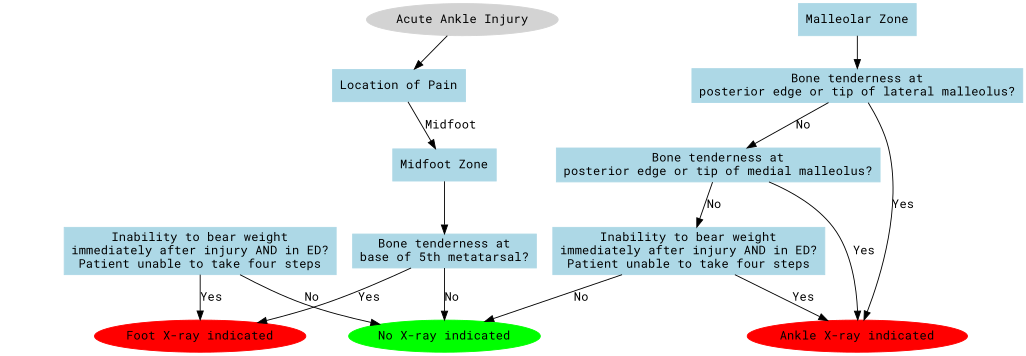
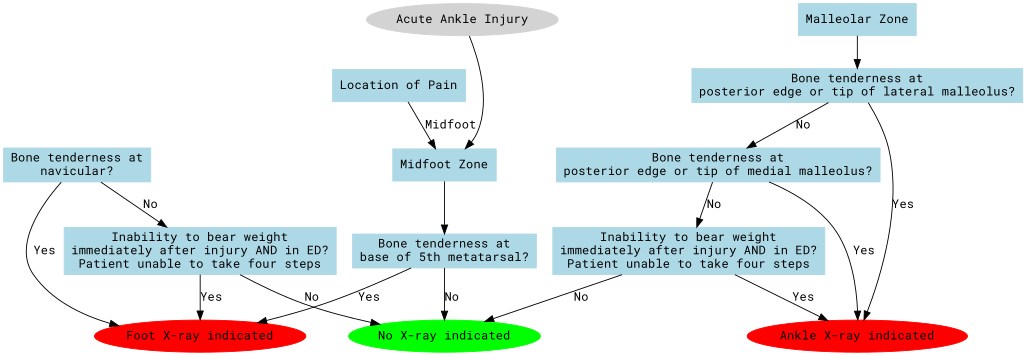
edge "Acute Ankle Injury" -> "Location of Pain": now "Acute Ankle Injury" -> "Midfoot Zone"
node "Bone tenderness at navicular?": added
